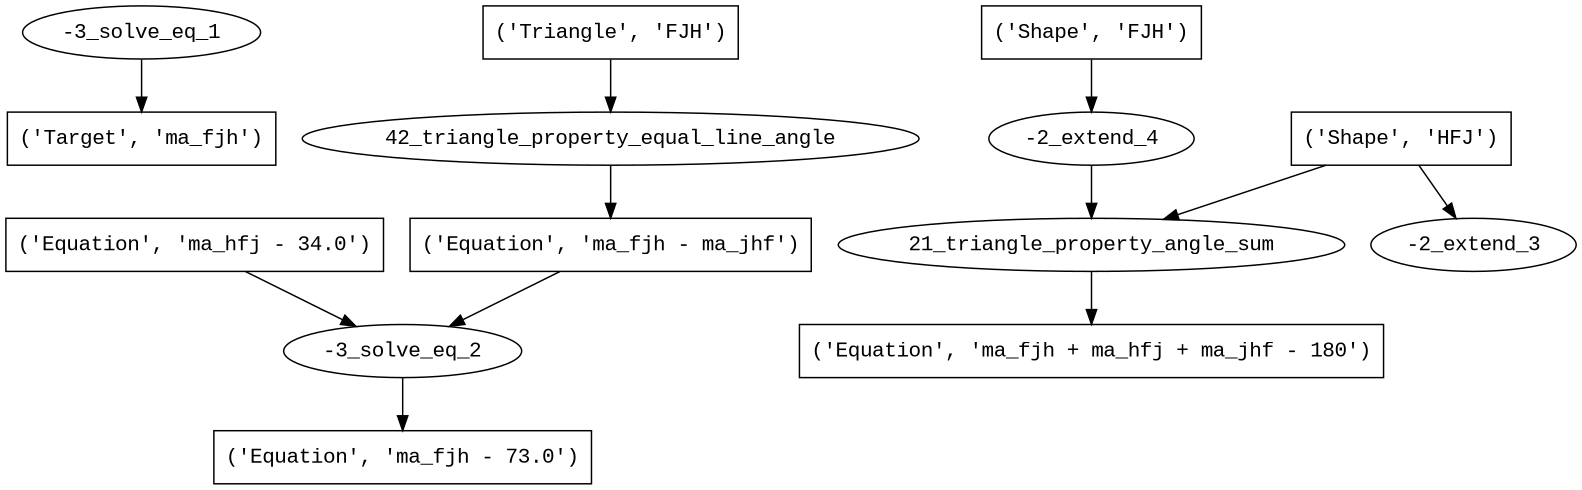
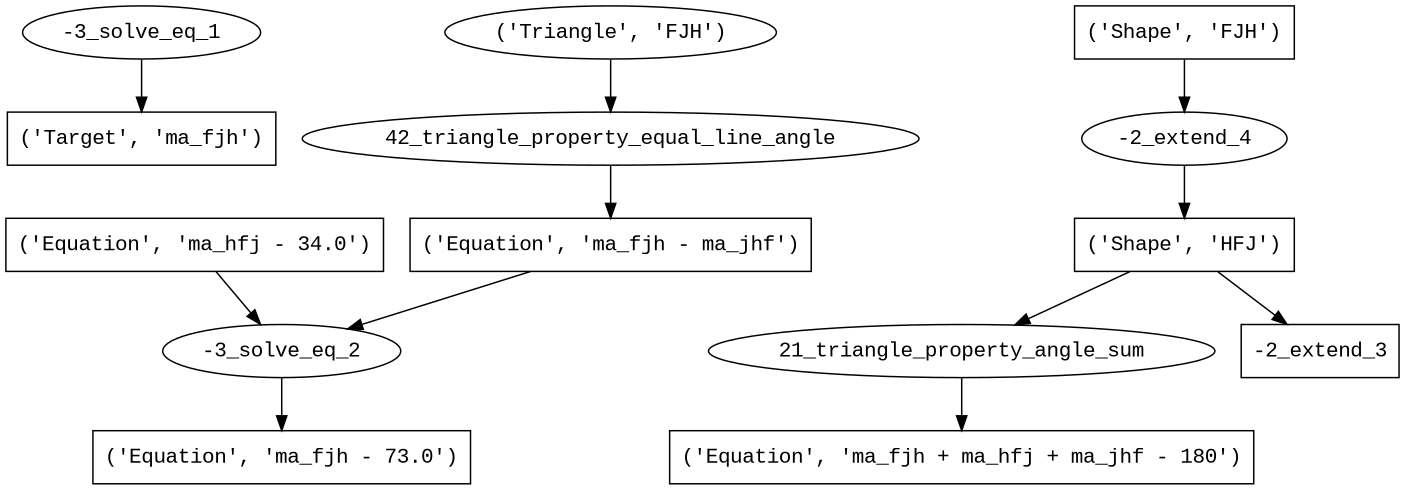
node "('Triangle', 'FJH')": shape box -> ellipse
edge "-2_extend_4" -> "21_triangle_property_angle_sum": now "-2_extend_4" -> "('Shape', 'HFJ')"
node "-2_extend_3": shape ellipse -> box
